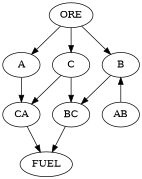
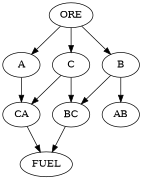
edge "AB" -> "B": reversed
